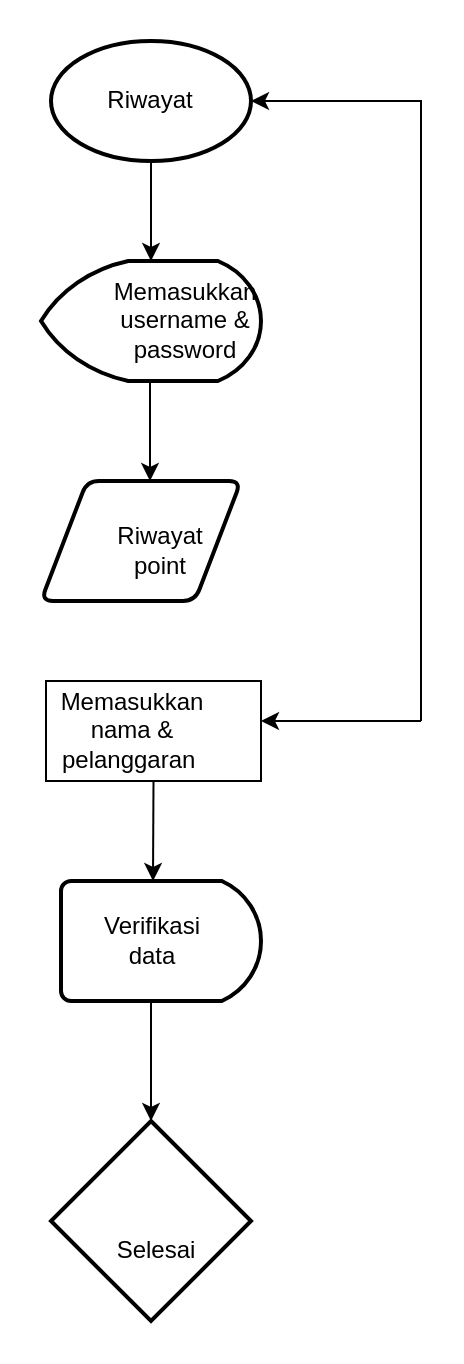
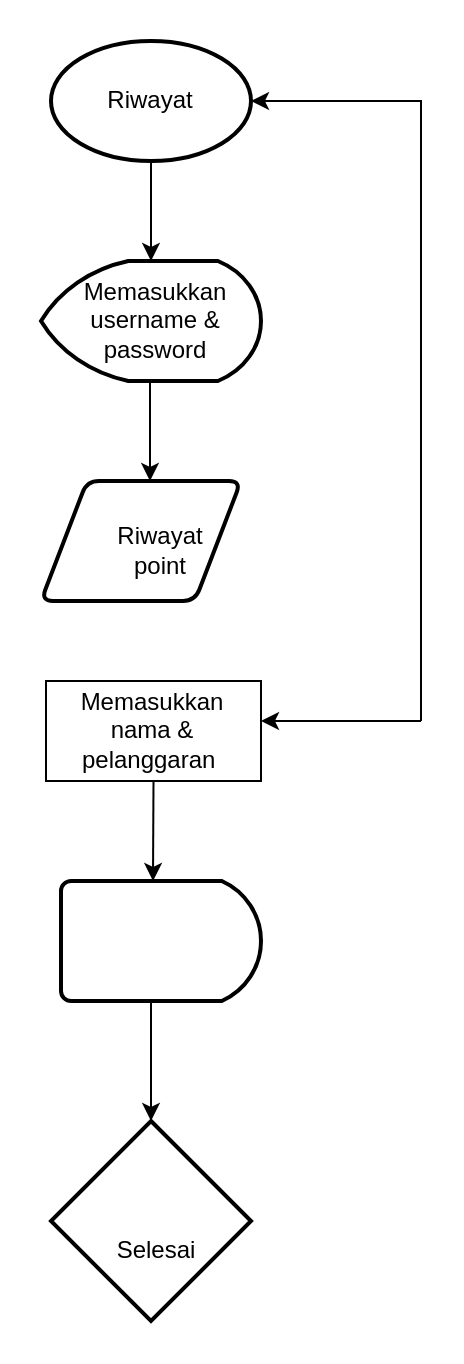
node "Memasukkan username & password": moved (186, 321) -> (156, 321)
node "Memasukkan nama & pelanggaran": moved (134, 731) -> (154, 731)
node "Verifikasi data": removed
